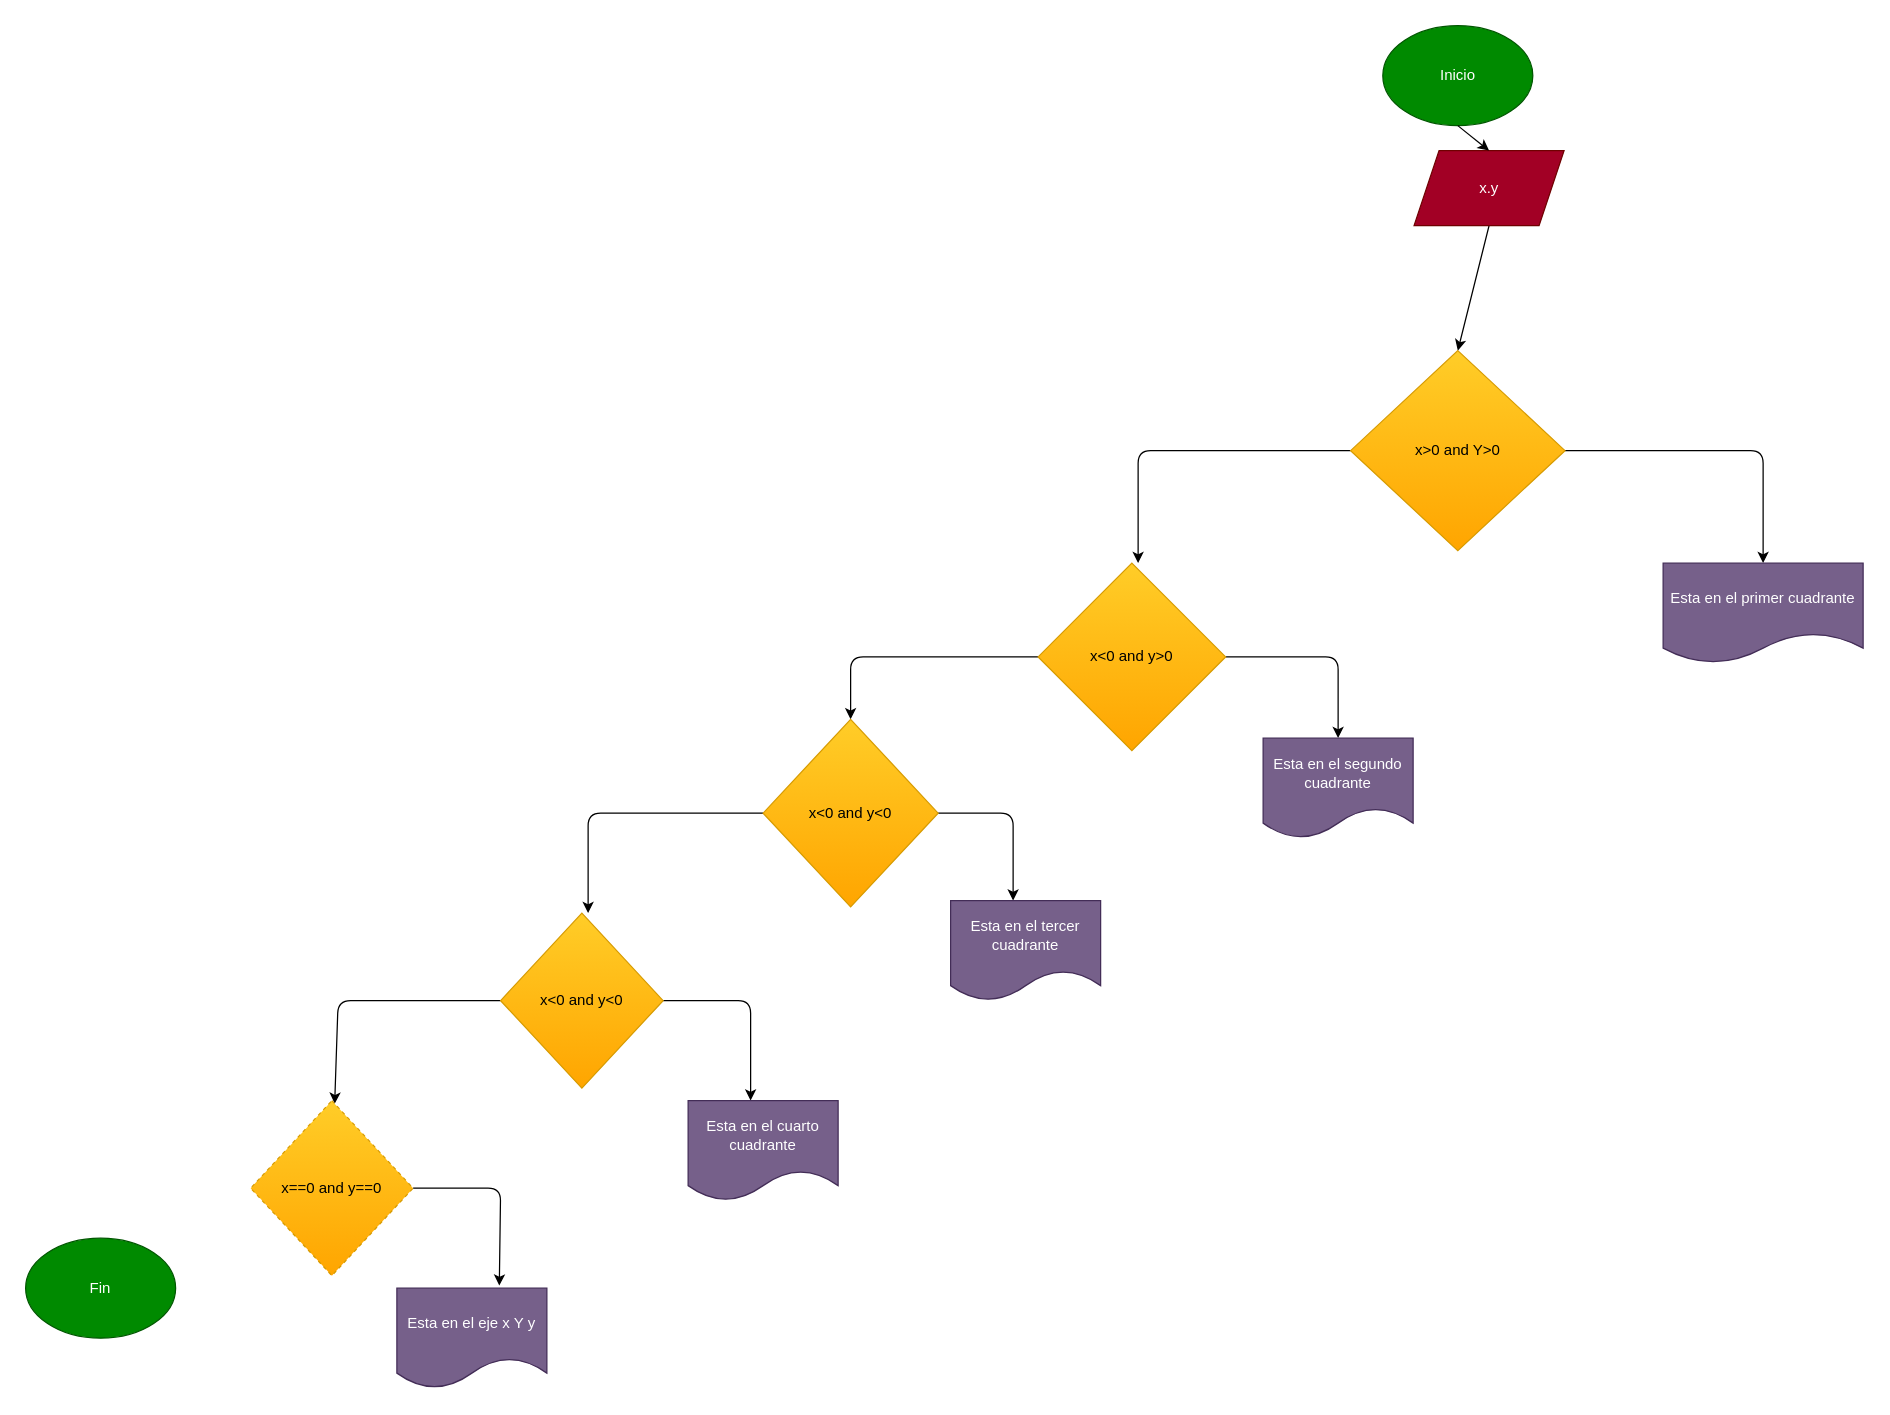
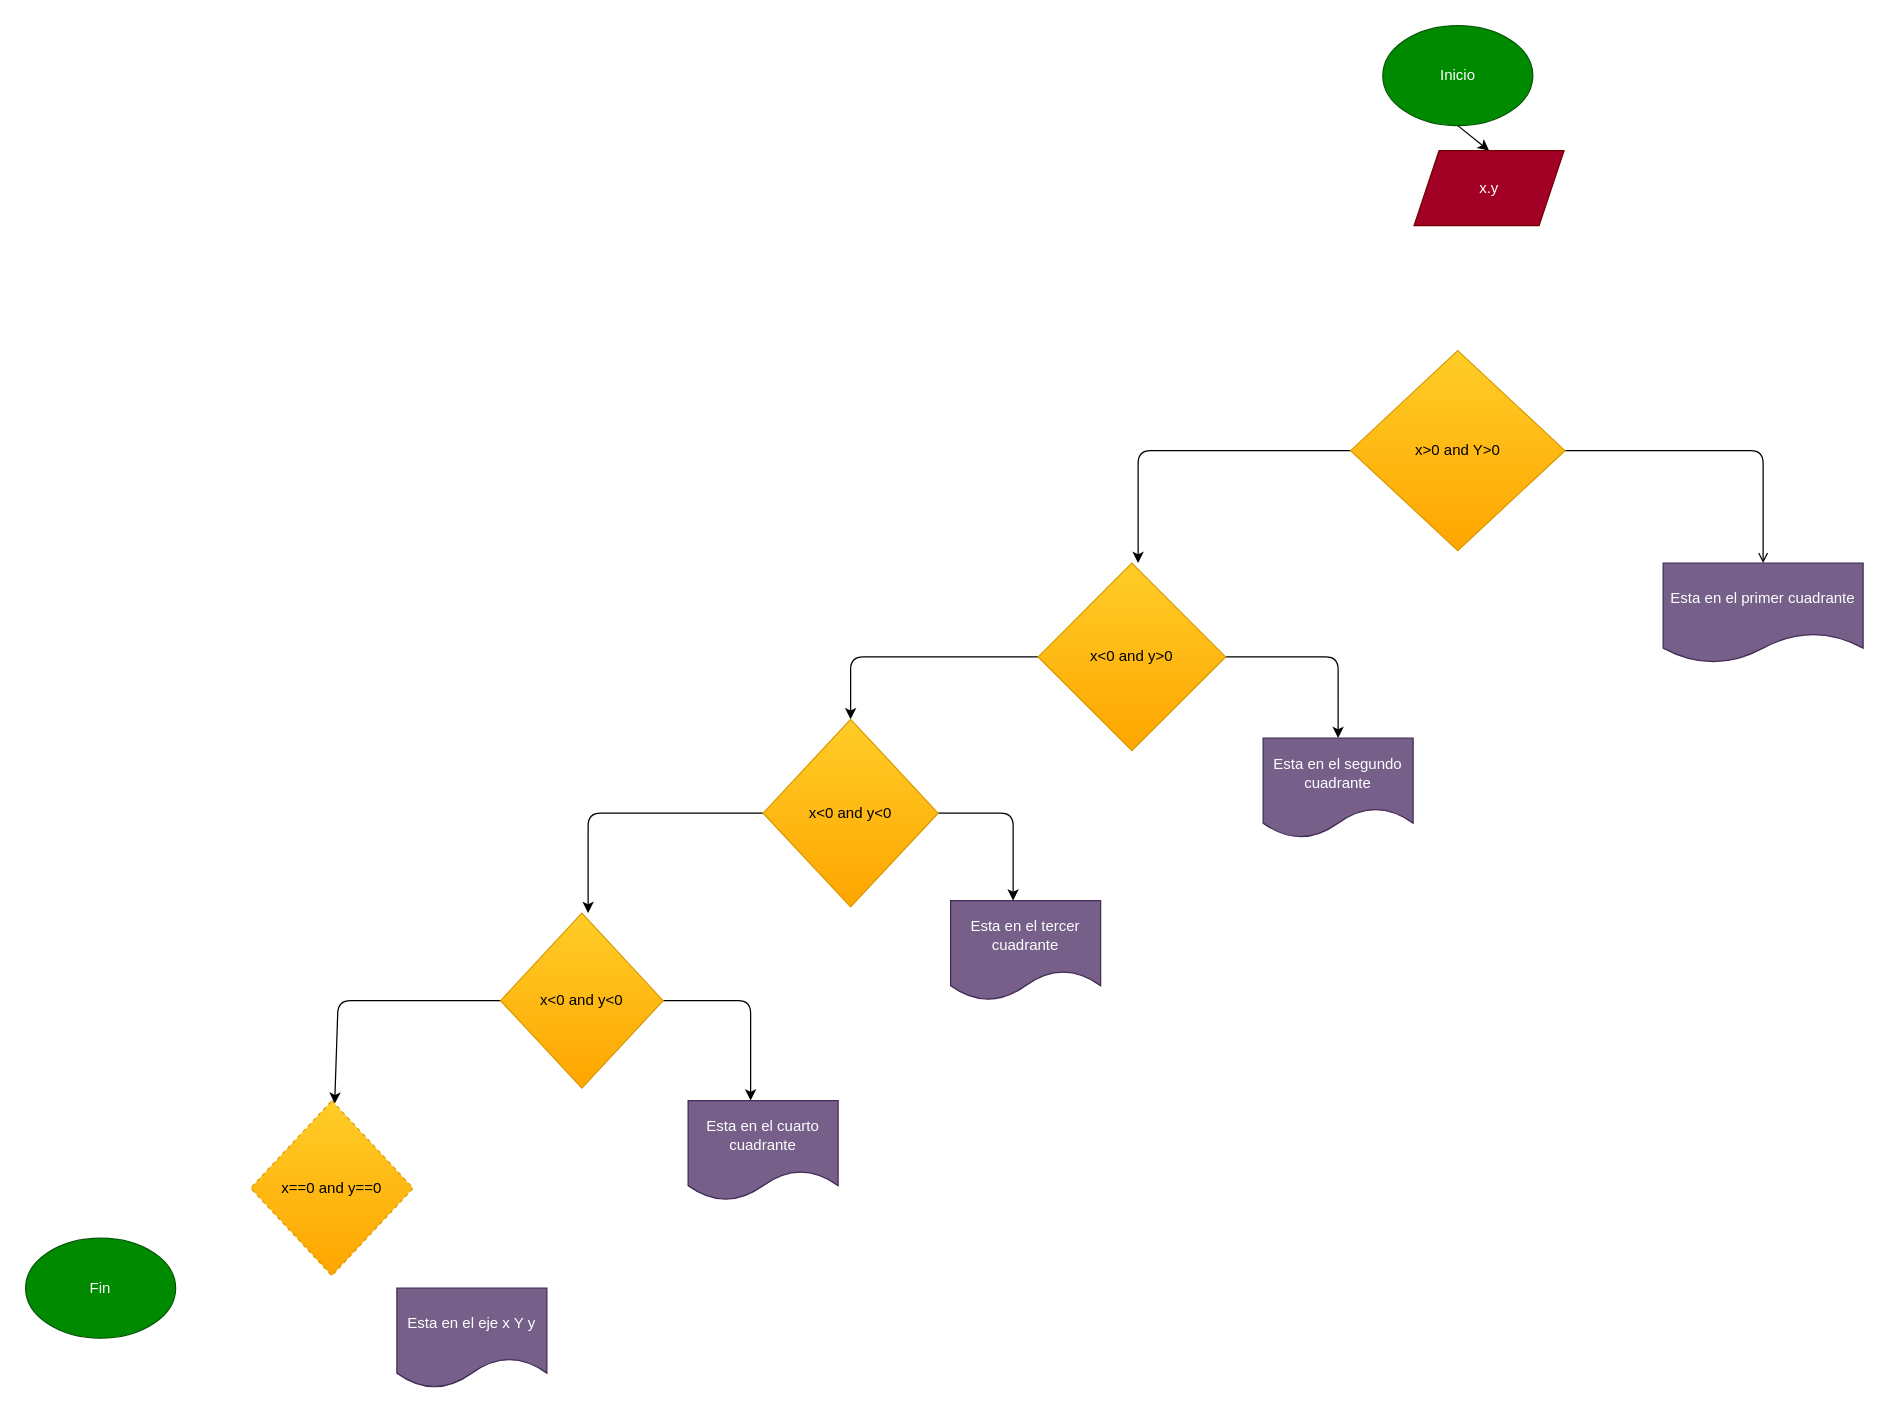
edge "x.y" -> "x>0 and Y>0": removed
edge "x>0 and Y>0" -> "Esta en el primer cuadrante": arrowhead classic -> open
edge "x==0 and y==0" -> "Esta en el eje x Y y": removed
